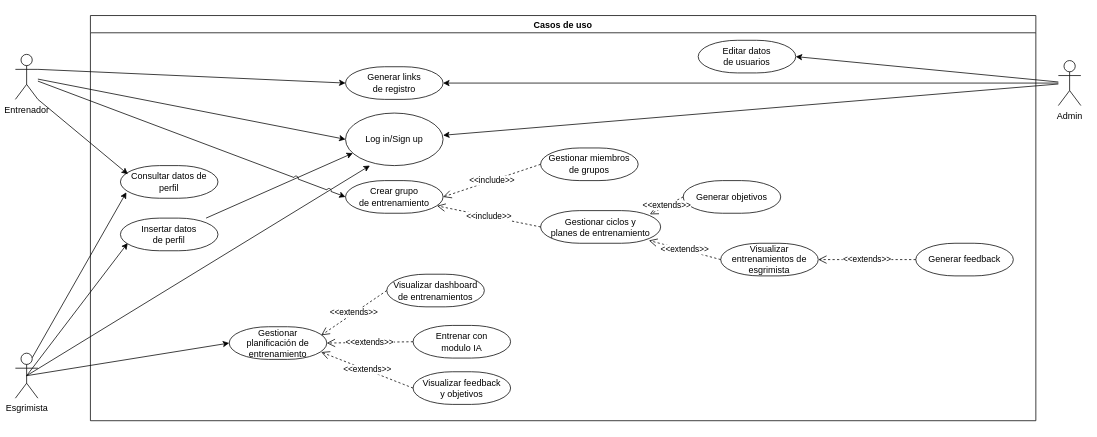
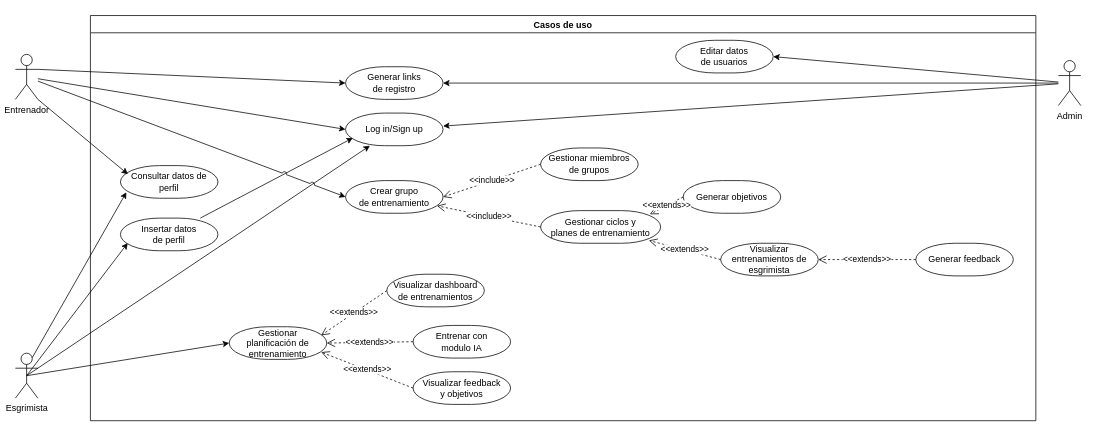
node "Editar datos de usuarios": moved (747, 56) -> (724, 56)
node "Log in/Sign up": size 98x53 -> 98x33
